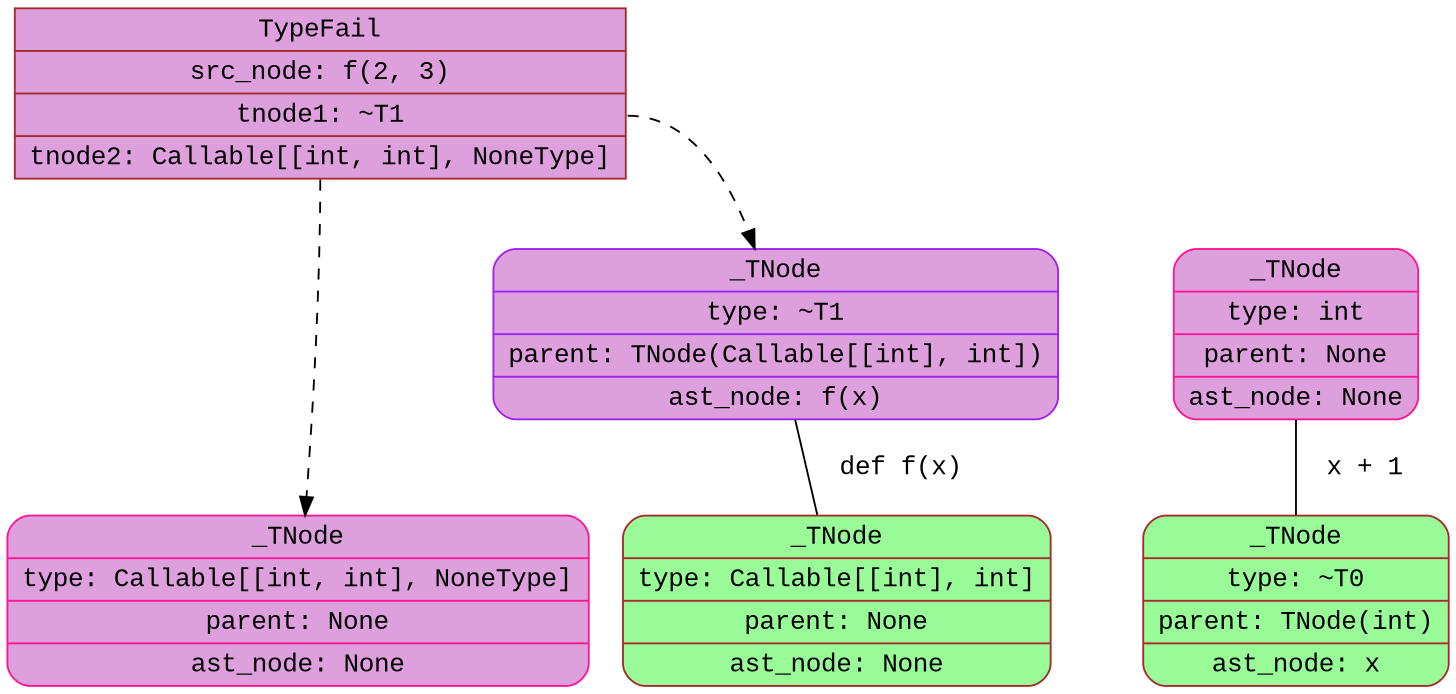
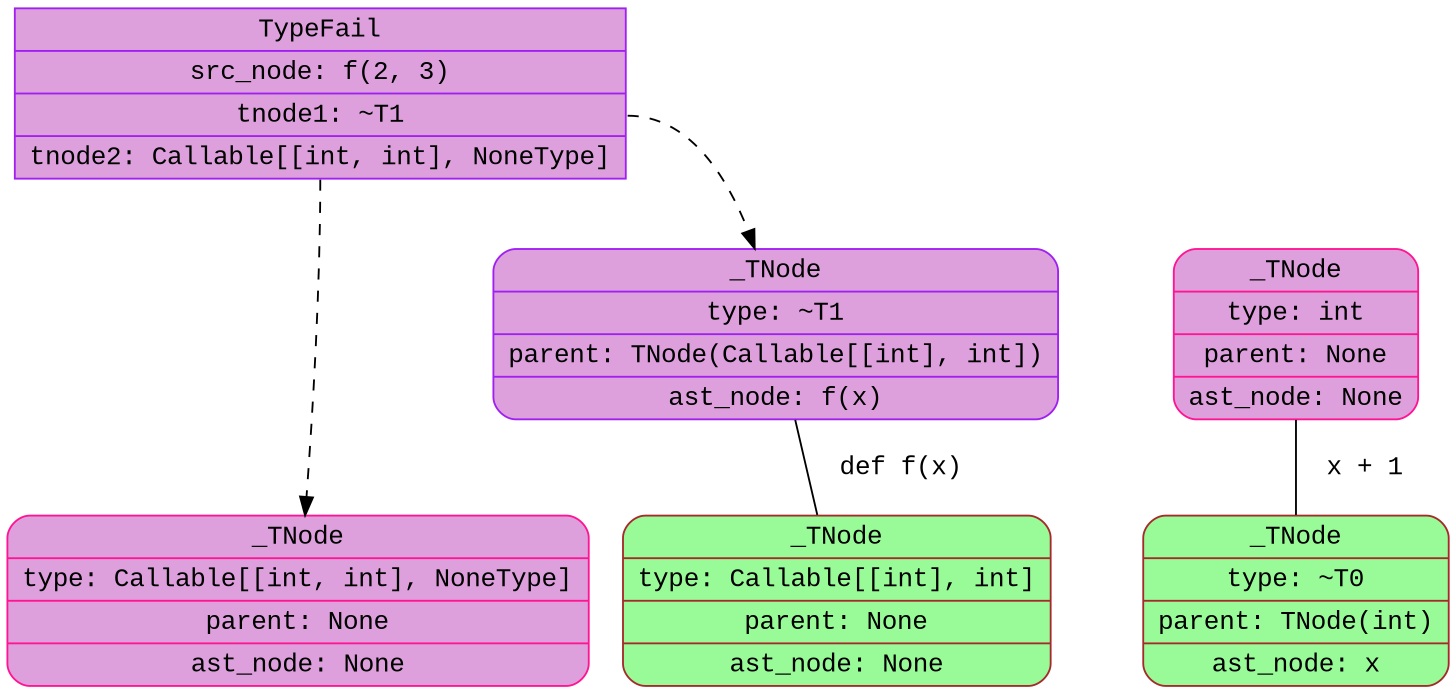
node "TypeFail": color brown -> purple
